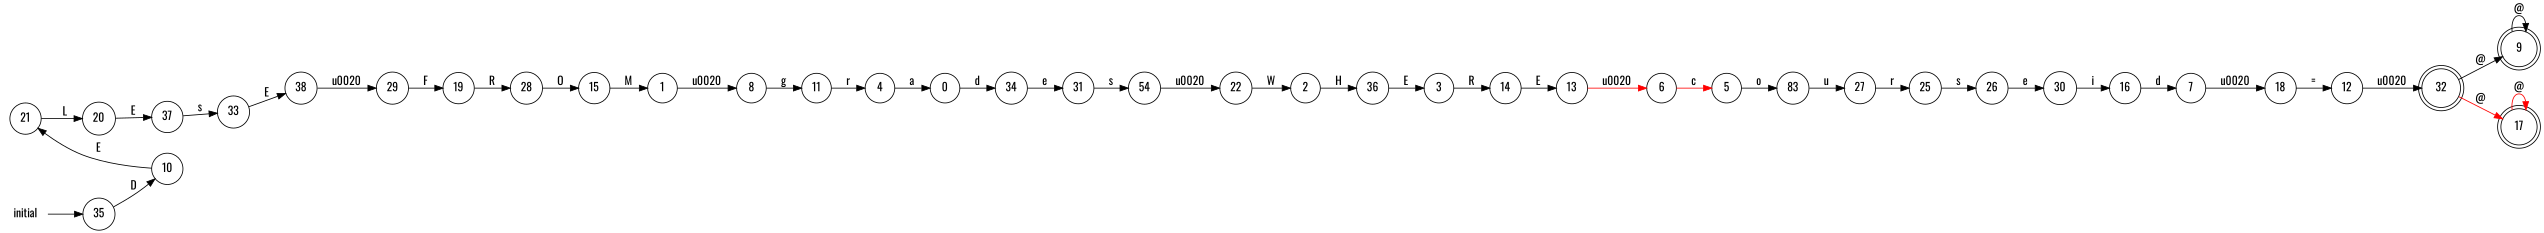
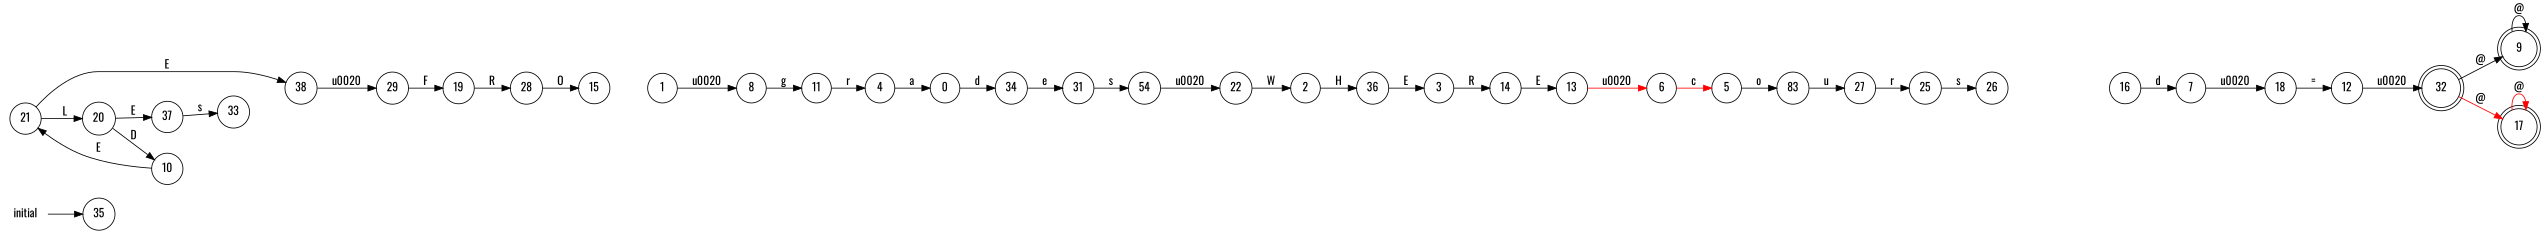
edge "15" -> "1": removed, label "M"
node "30": removed
edge "33" -> "38": now "21" -> "38"
edge "35" -> "10": now "20" -> "10"
